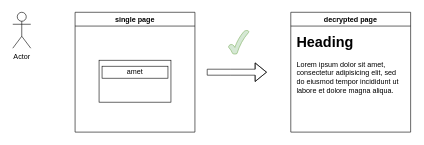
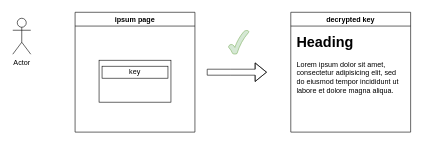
node "single page": label "single page" -> "ipsum page"
node "decrypted page": label "decrypted page" -> "decrypted key"
node "Actor": moved (21, 30) -> (21, 36)
node "amet": label "amet" -> "key"
